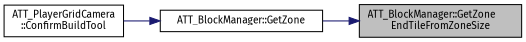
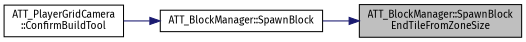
node "ATT_BlockManager::GetZone": label "ATT_BlockManager::GetZone" -> "ATT_BlockManager::SpawnBlock"
node "ATT_BlockManager::GetZone EndTileFromZoneSize": label "ATT_BlockManager::GetZone EndTileFromZoneSize" -> "ATT_BlockManager::SpawnBlock EndTileFromZoneSize"
